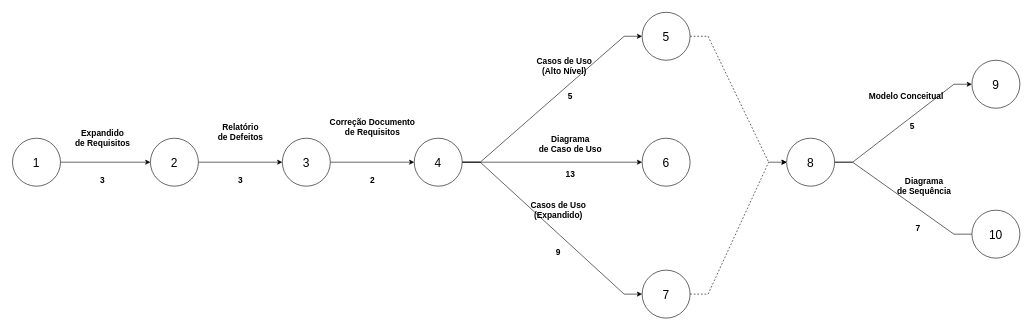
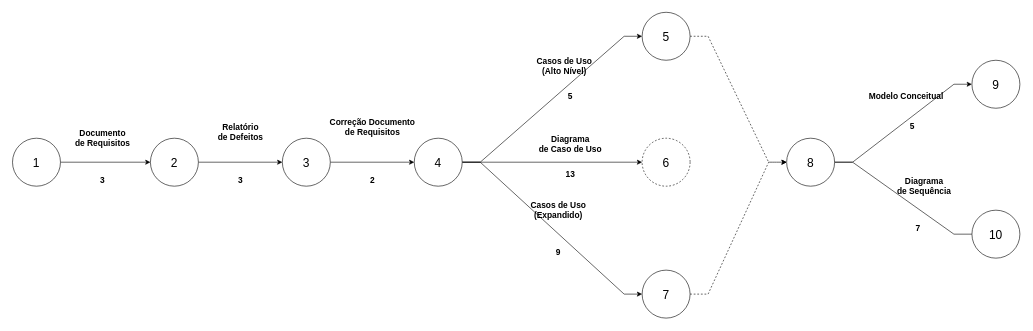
node "Expandido de Requisitos": label "Expandido de Requisitos" -> "Documento de Requisitos"
node "6": style solid -> dashed
